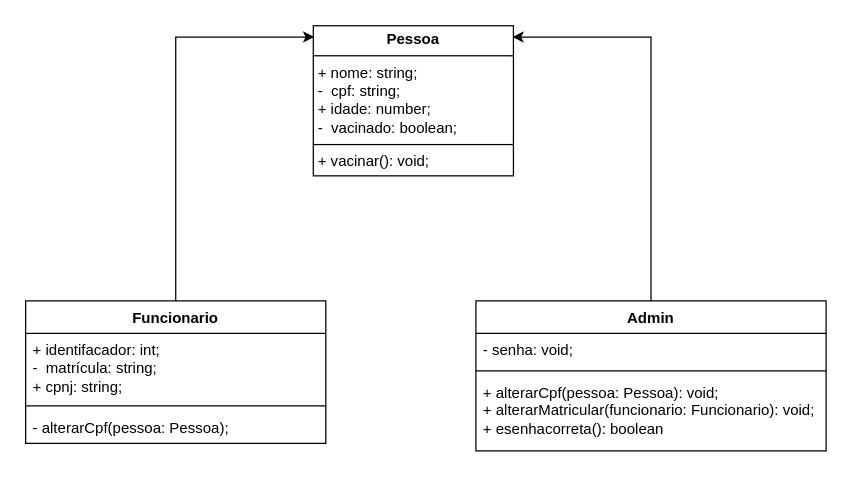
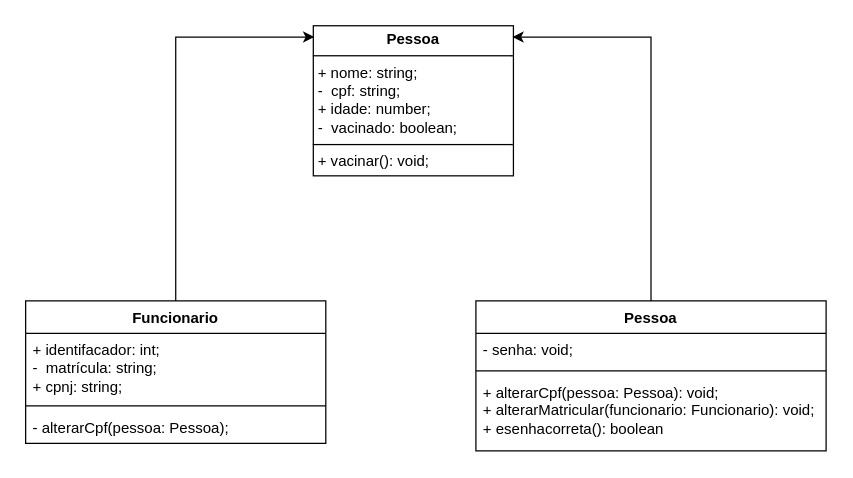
node "Admin": label "Admin" -> "Pessoa"
